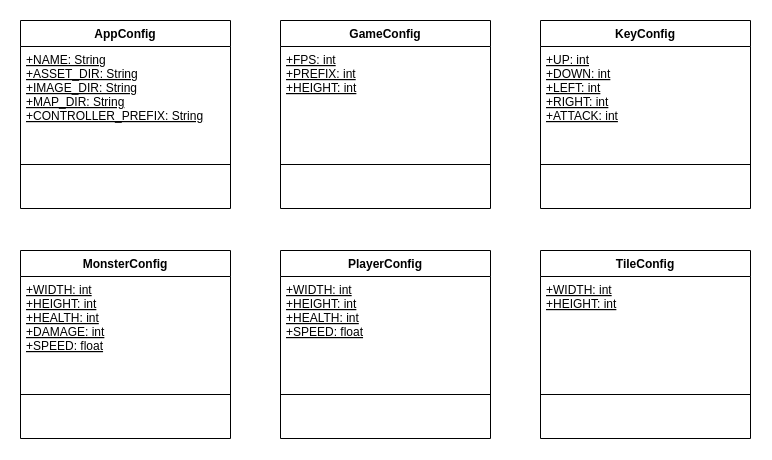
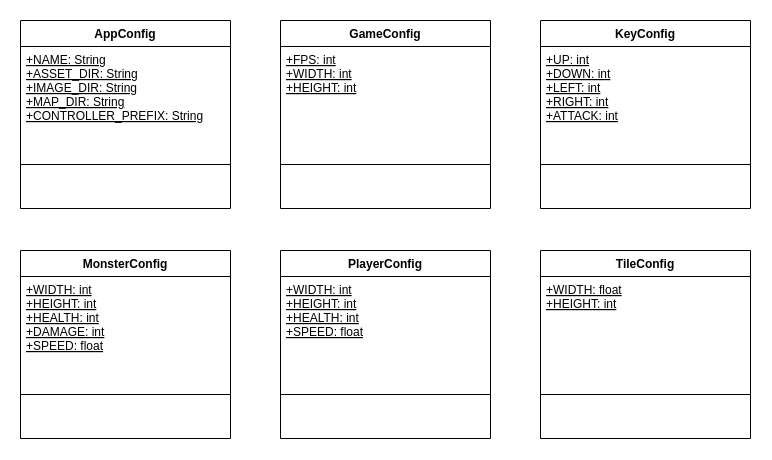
node "+FPS: int +PREFIX: int +HEIGHT: int": label "+FPS: int +PREFIX: int +HEIGHT: int" -> "+FPS: int +WIDTH: int +HEIGHT: int"
node "+WIDTH: int +HEIGHT: int": label "+WIDTH: int +HEIGHT: int" -> "+WIDTH: float +HEIGHT: int"
